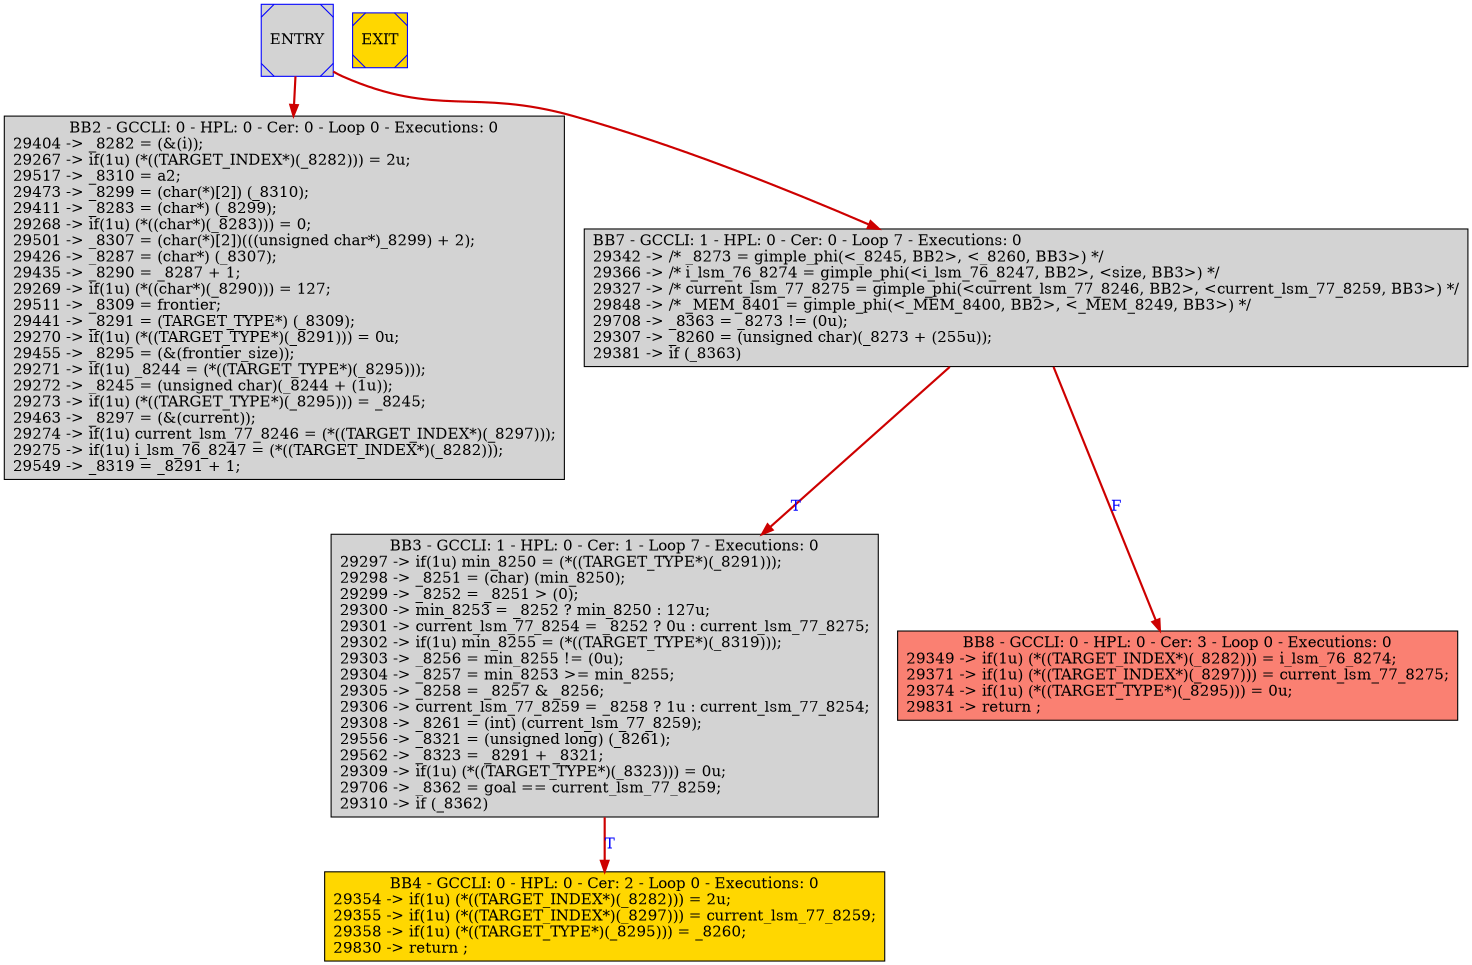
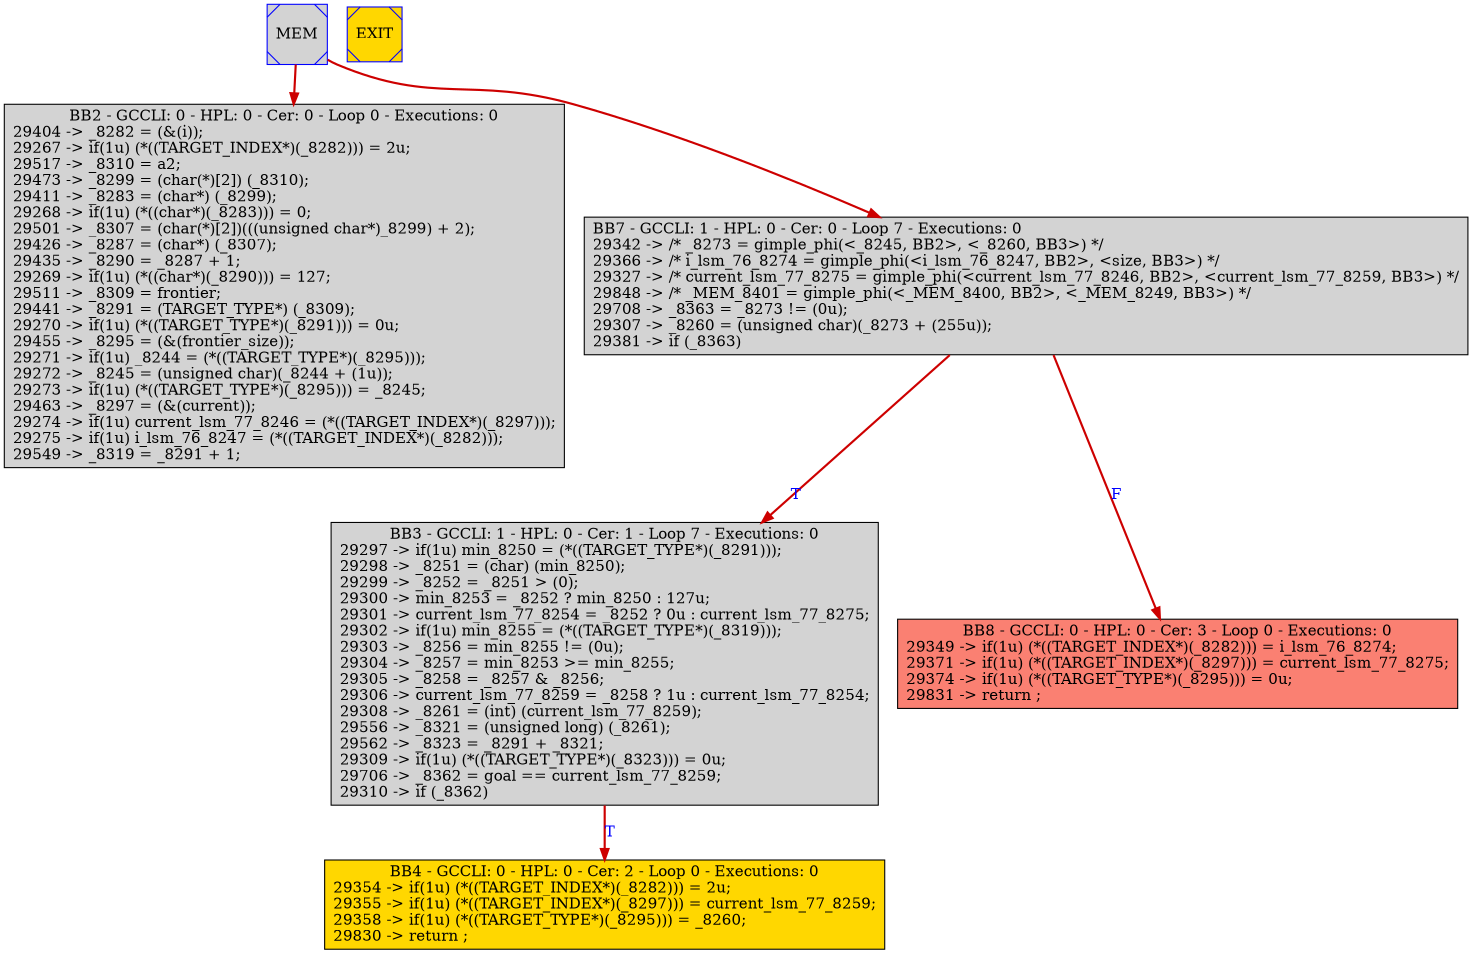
node "ENTRY": label "ENTRY" -> "MEM"
